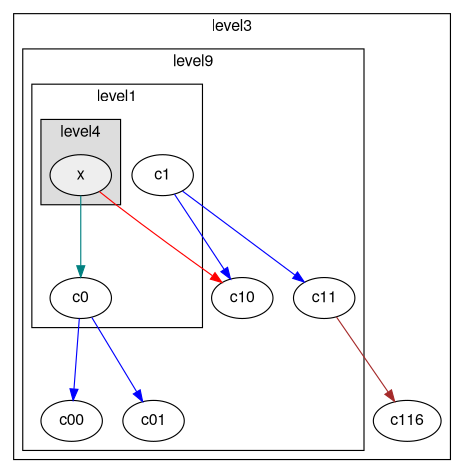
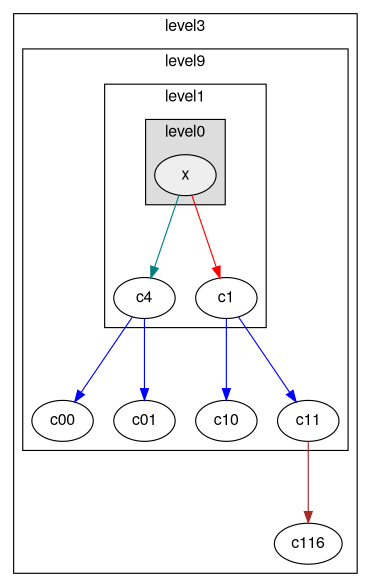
cluster "level4": label "level4" -> "level0"
edge "x" -> "c10": now "x" -> "c1"
node "c0": label "c0" -> "c4"
